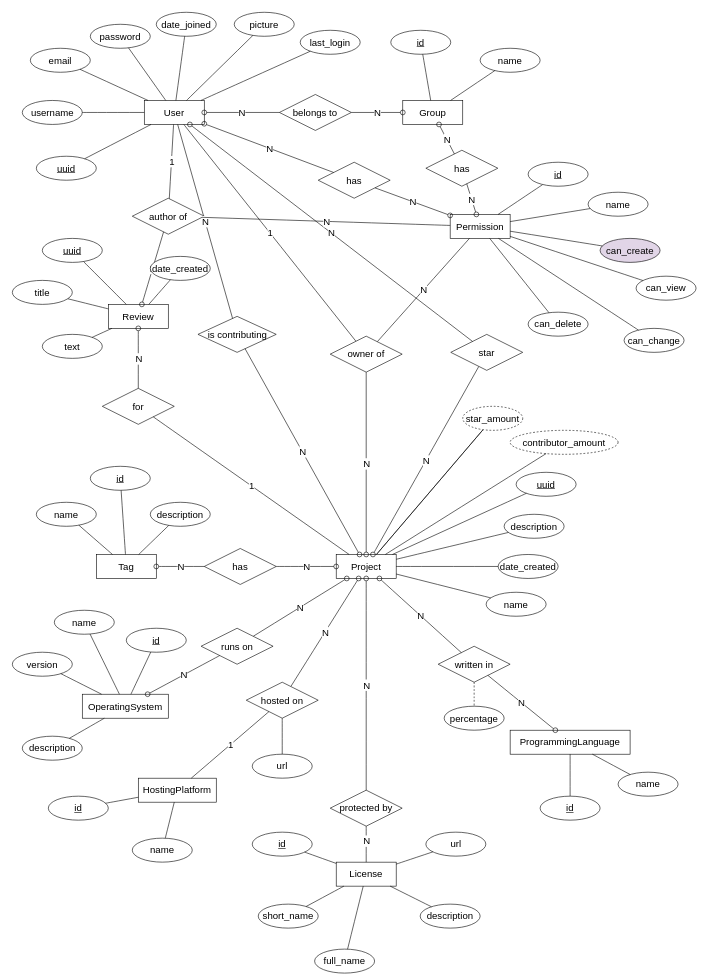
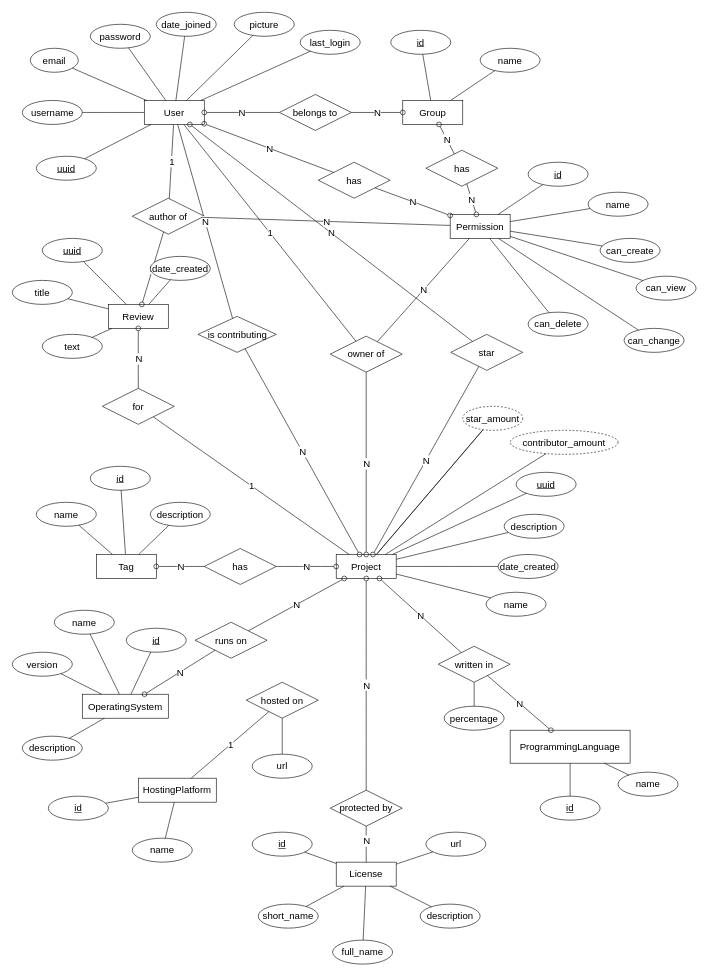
node "email": size 60x24 -> 48x24
node "can_create": fillcolor #e1d5e7 -> #ffffff
edge "hosted on" -> "Project": removed, label "N"
node "runs on": moved (237, 647) -> (231, 641)
edge "written in" -- "percentage": style dashed -> solid
node "ProgrammingLanguage": size 120x24 -> 120x33
node "full_name": moved (345, 962) -> (363, 953)
